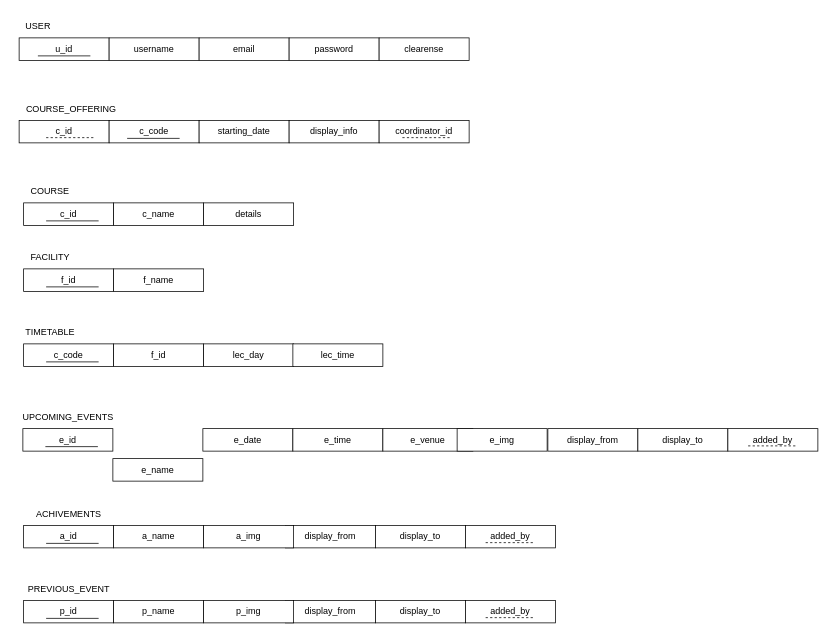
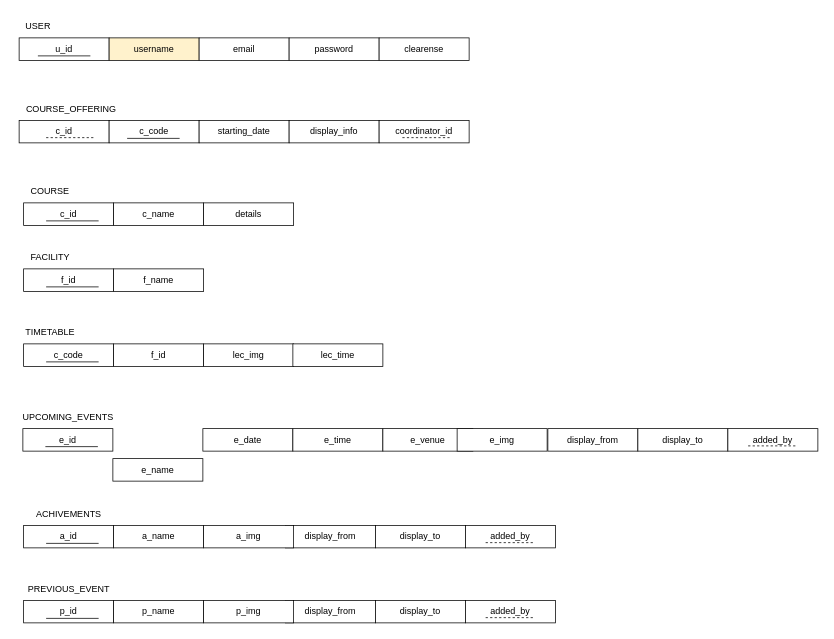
node "username": fillcolor #ffffff -> #fff2cc
node "lec_day": label "lec_day" -> "lec_img"
